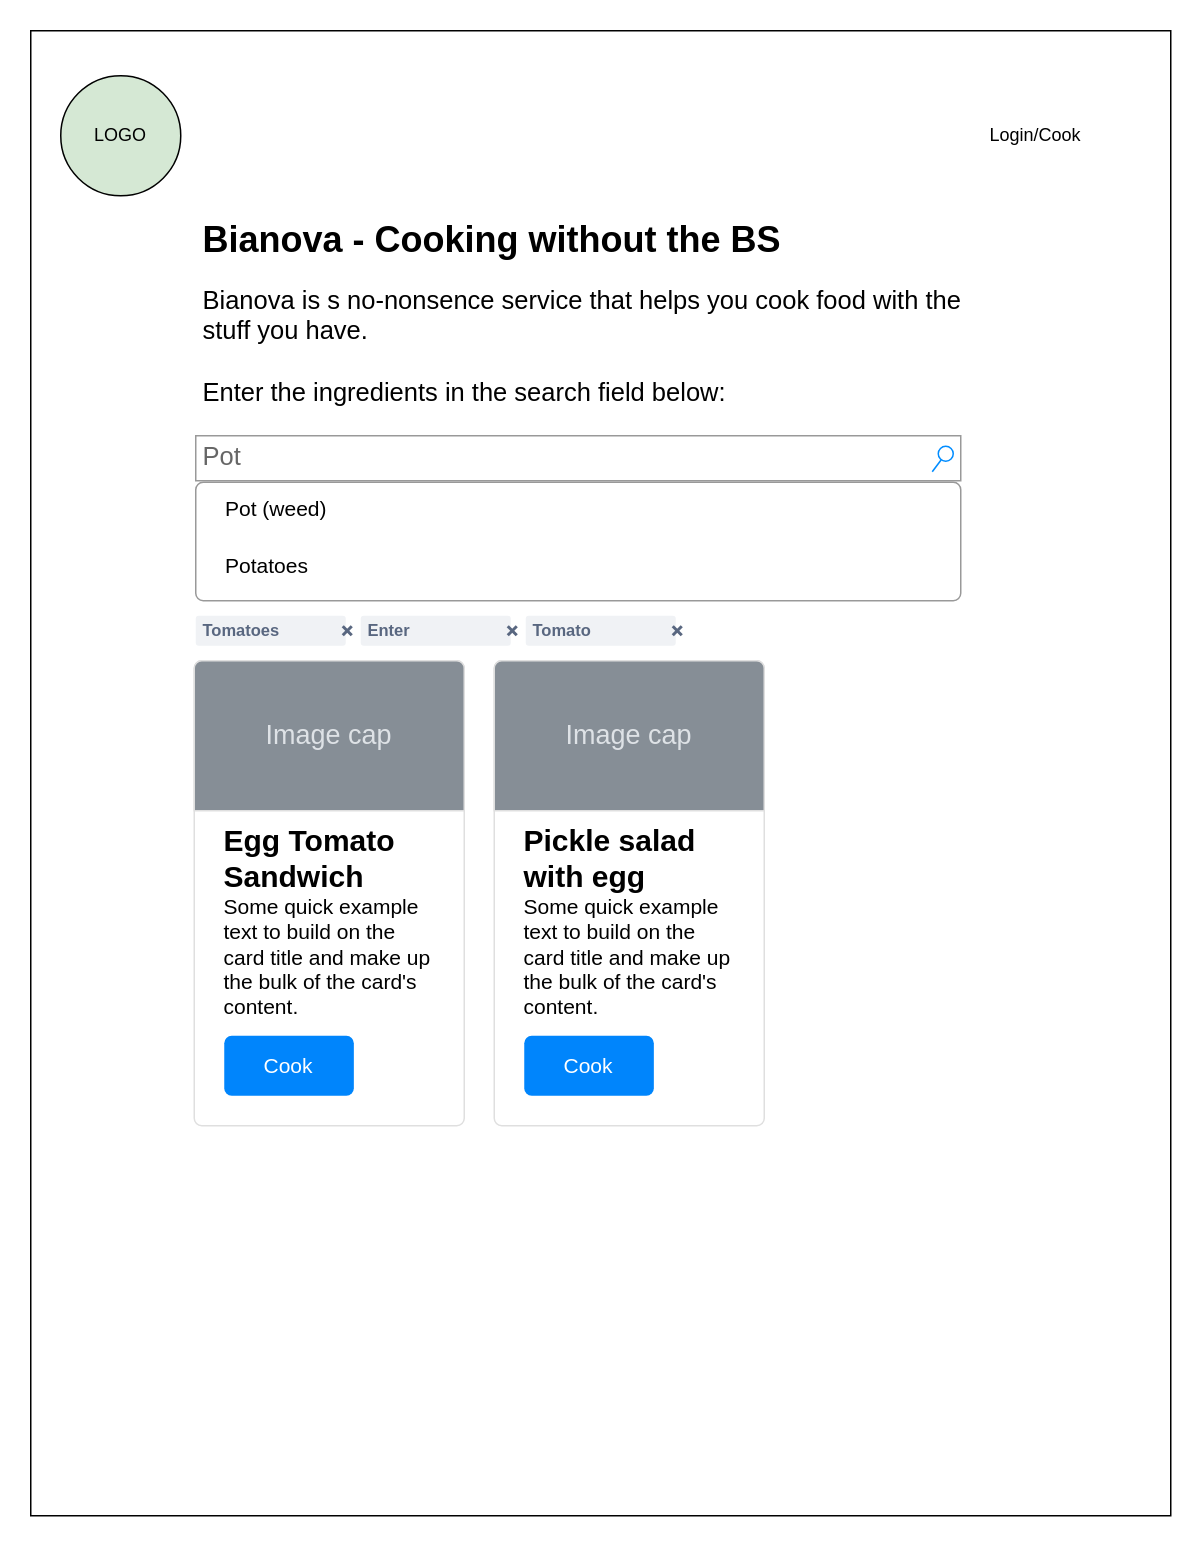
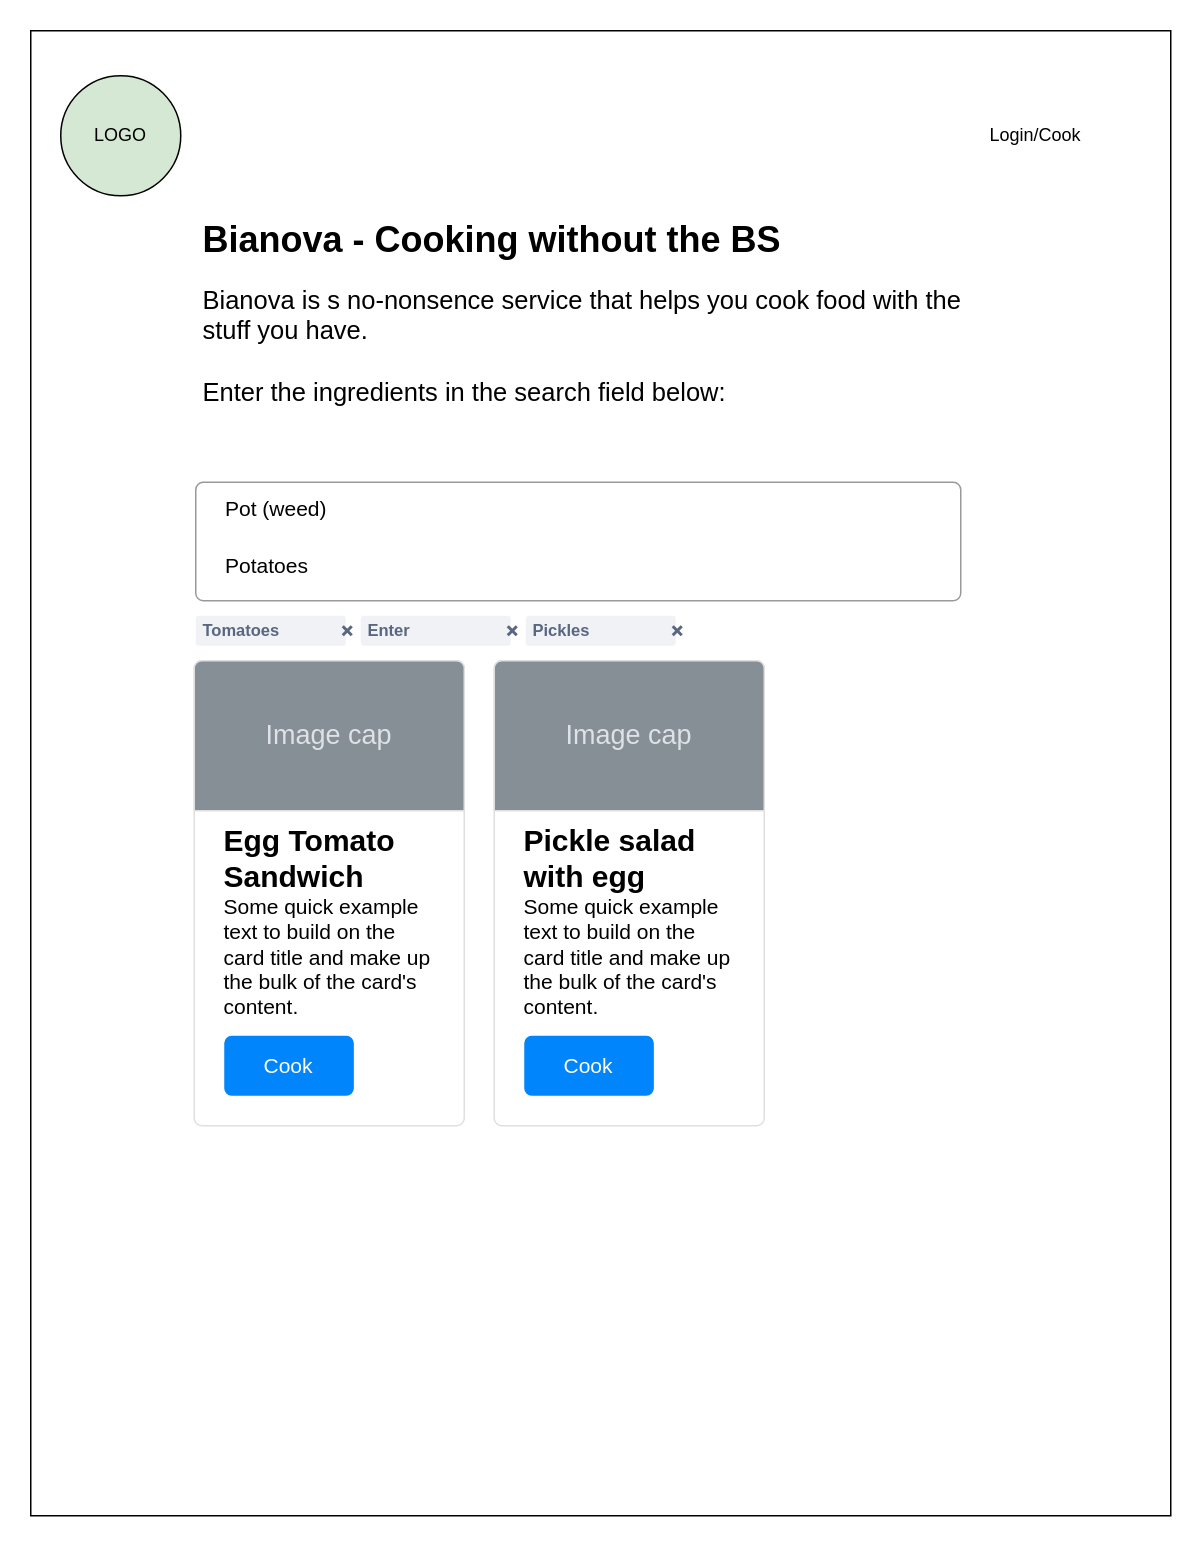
node "Pot": removed
node "Tomato": label "Tomato" -> "Pickles"
